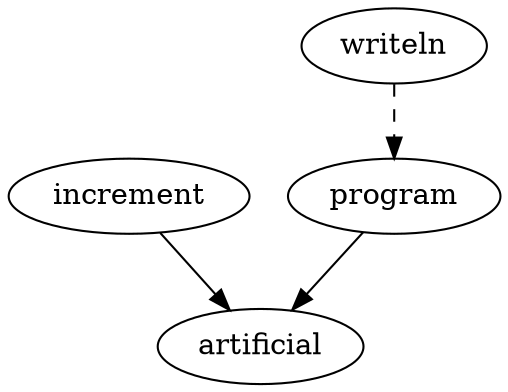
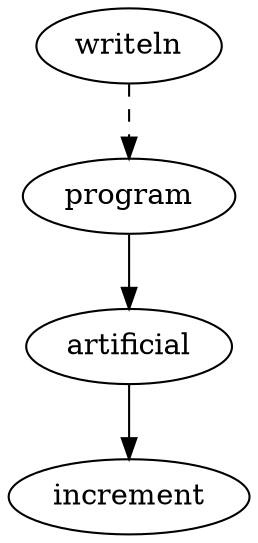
edge "increment" -> "artificial": reversed
